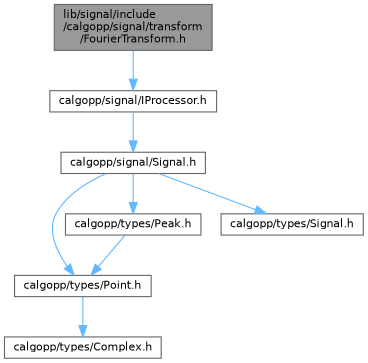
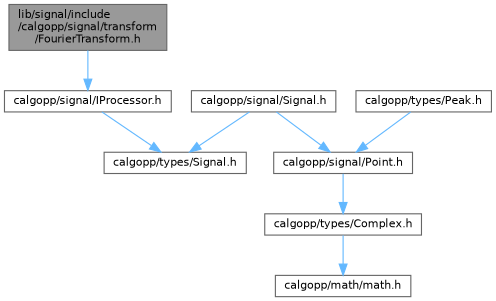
edge "calgopp/signal/IProcessor.h" -> "calgopp/signal/Signal.h": now "calgopp/signal/IProcessor.h" -> "calgopp/types/Signal.h"
edge "calgopp/signal/Signal.h" -> "calgopp/types/Peak.h": removed
node "calgopp/types/Point.h": label "calgopp/types/Point.h" -> "calgopp/signal/Point.h"
node "calgopp/math/math.h": added
